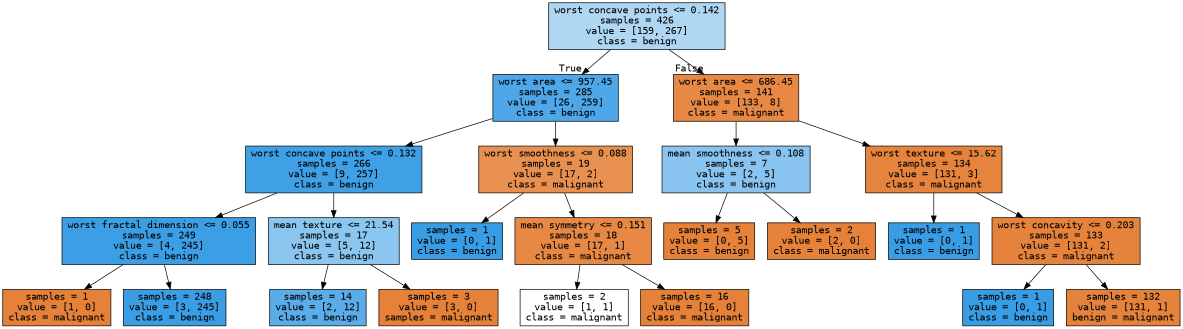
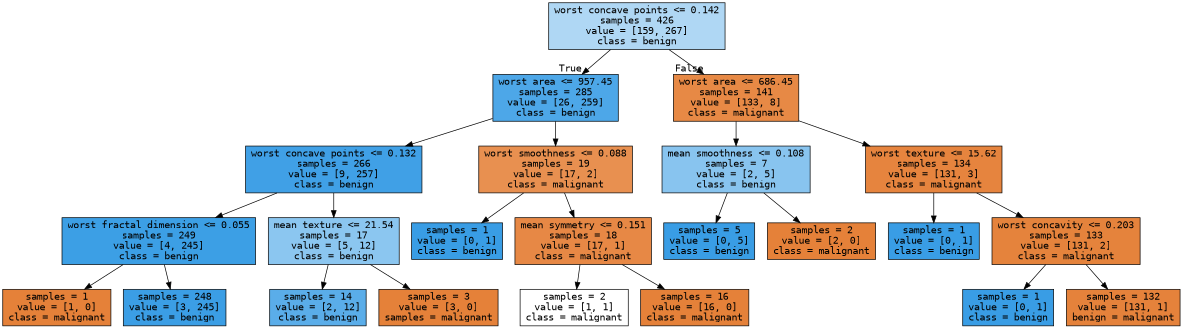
node "samples = 5 value = [0, 5] class = benign": fillcolor #e58139 -> #399de5
